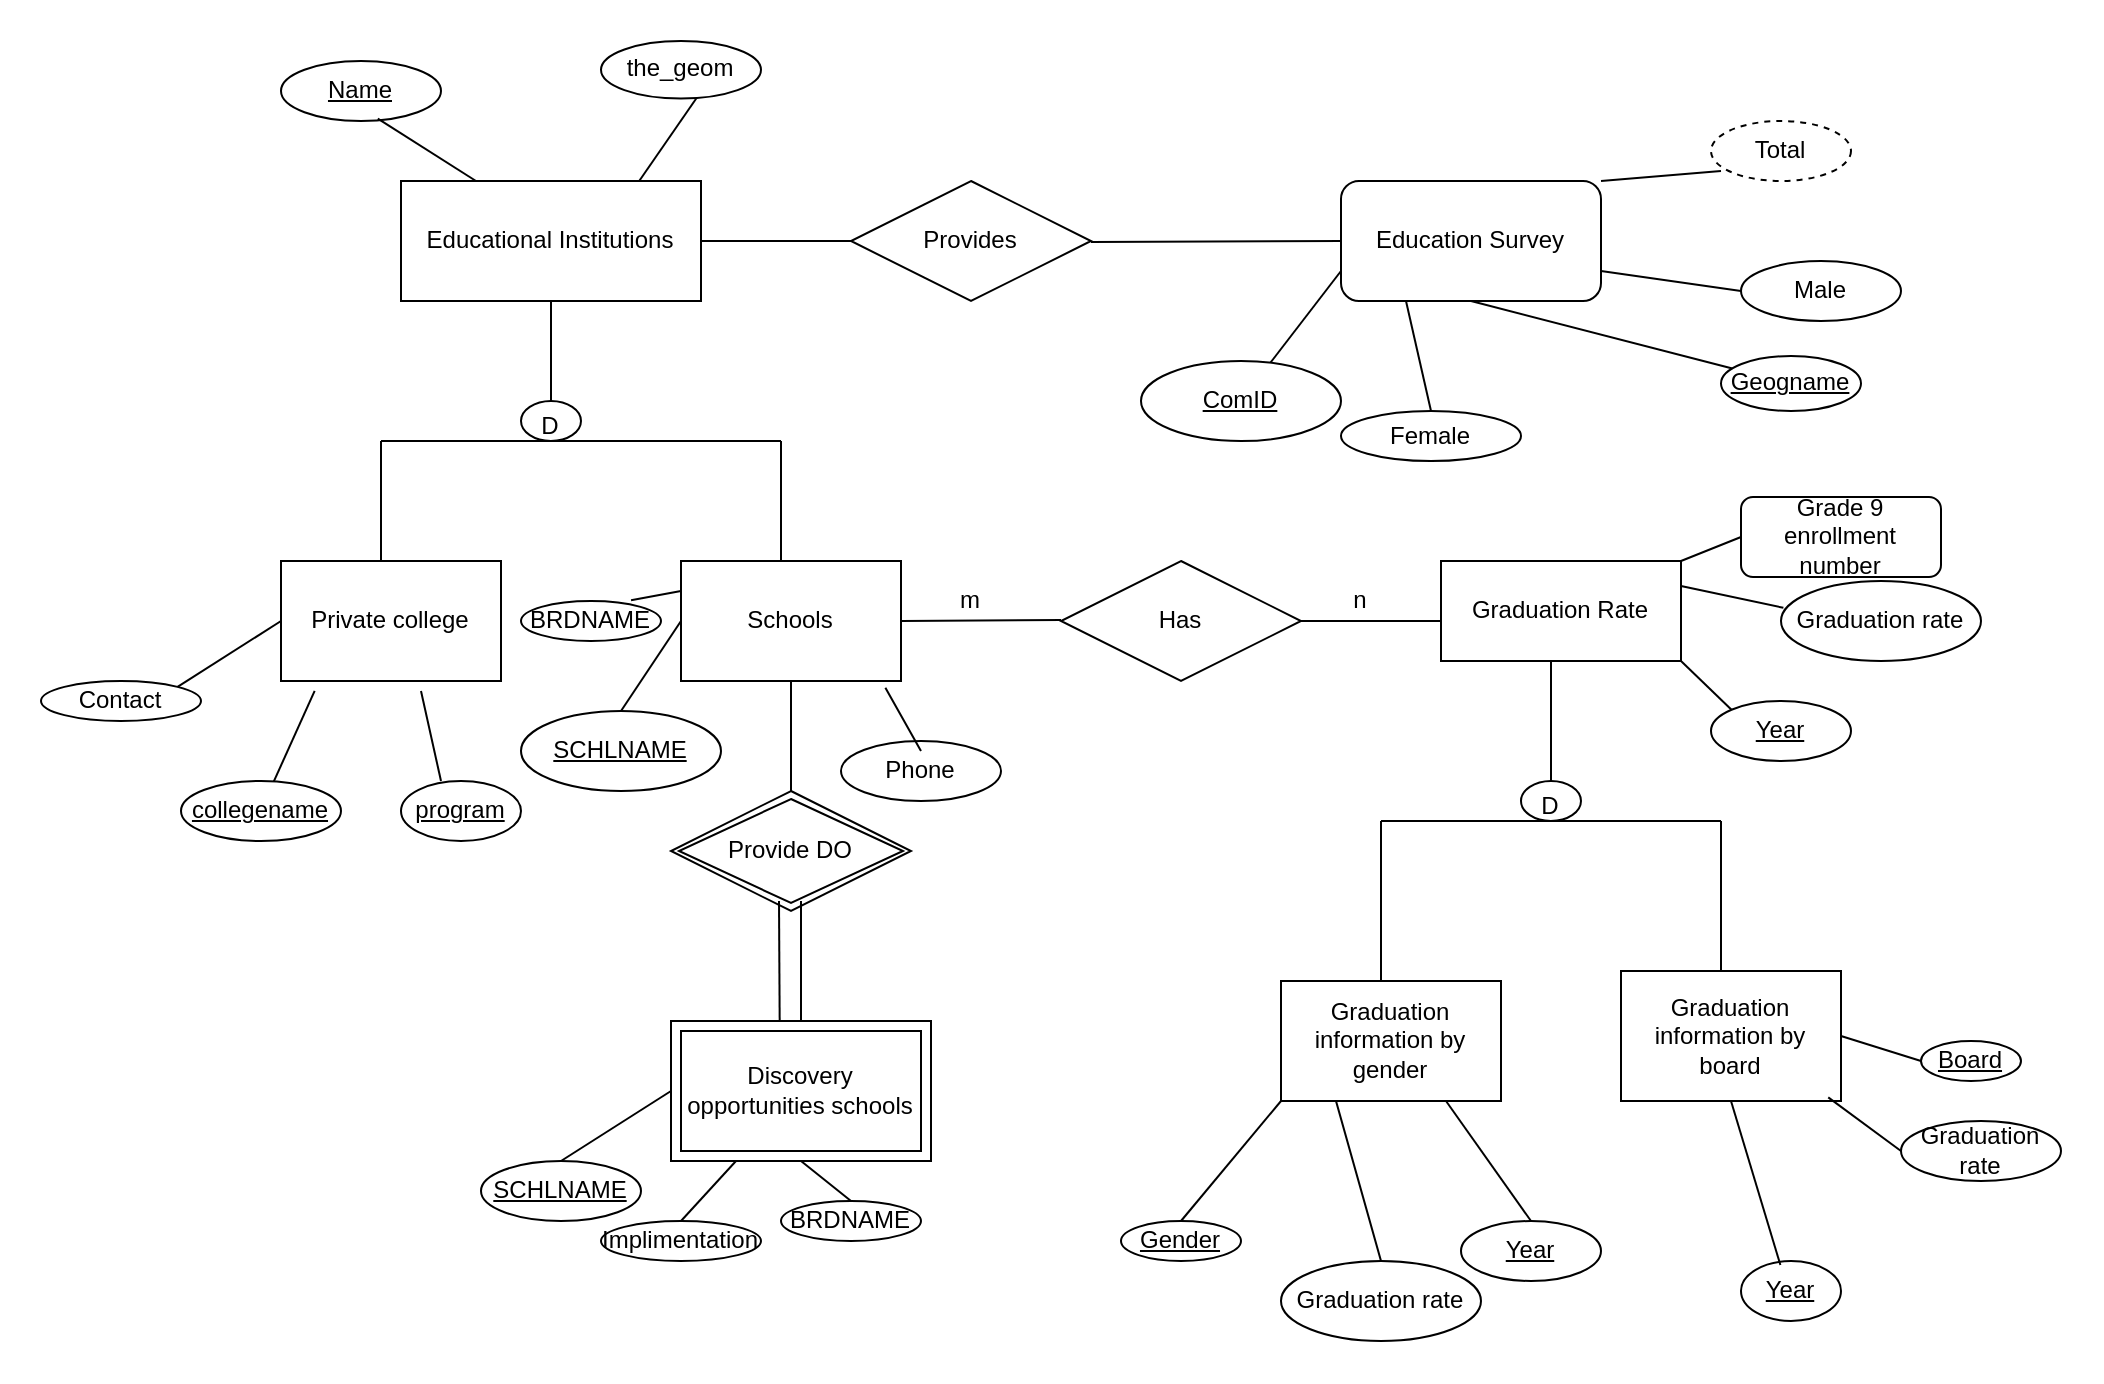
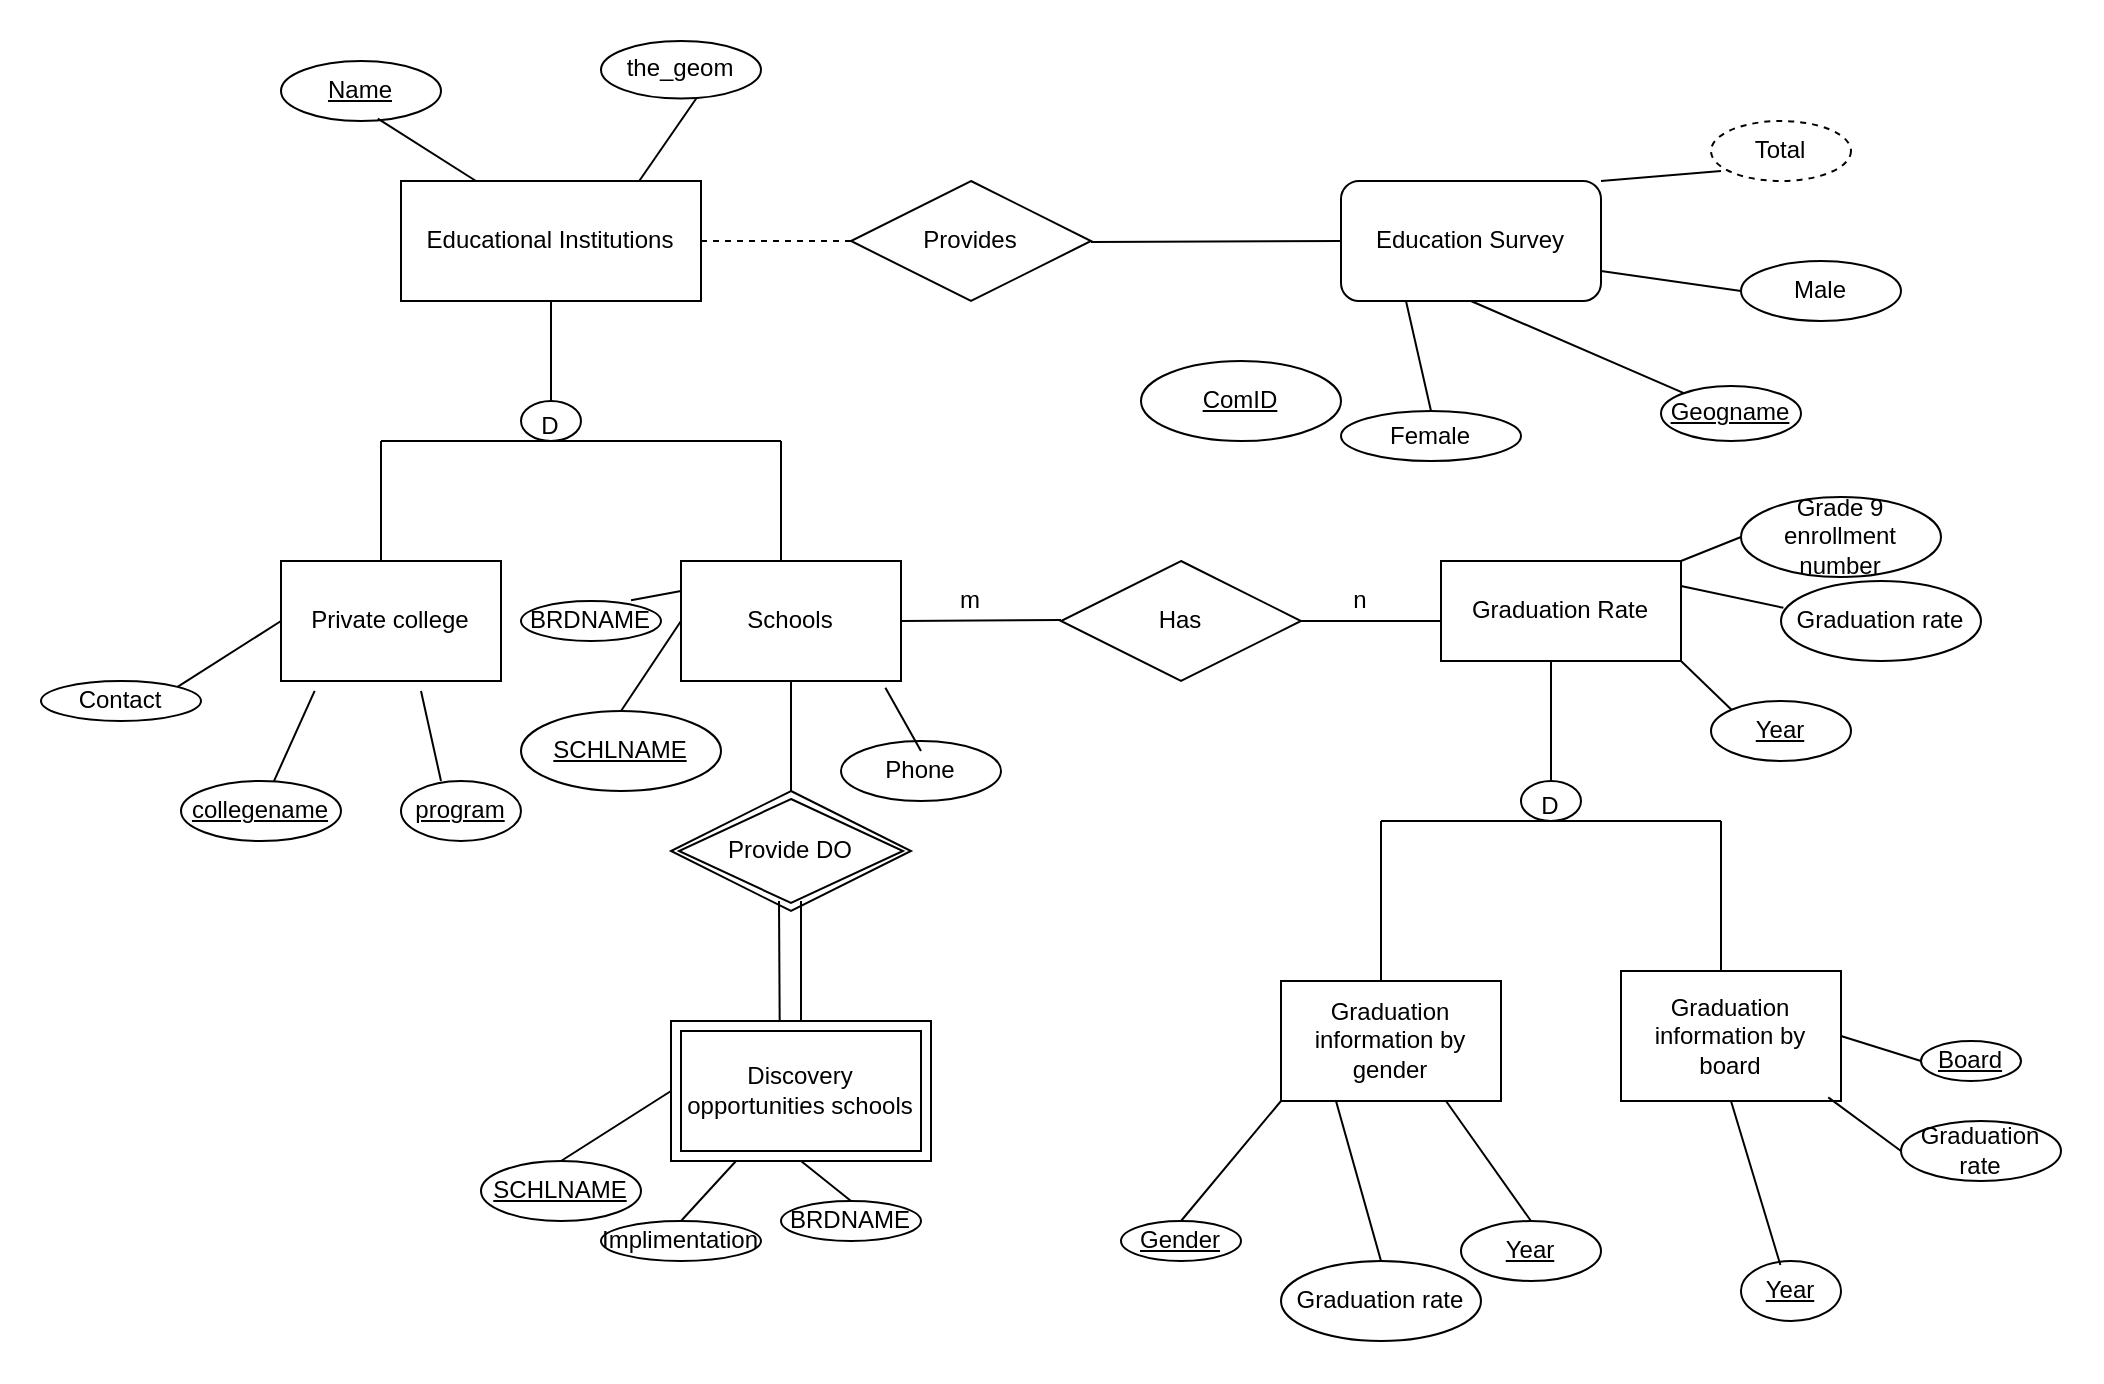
edge "Educational Institutions" -- "Provides": style solid -> dashed
edge "Education Survey" -- "ComID": removed
node "Geogname": moved (1791, 384) -> (1731, 414)
node "Grade 9 enrollment number": shape rounded rectangle -> ellipse
